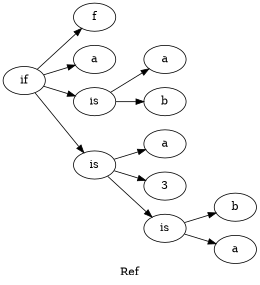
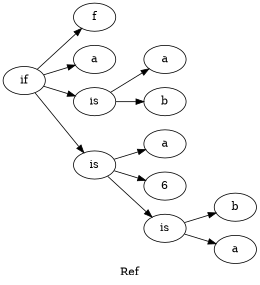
node "3": label "3" -> "6"
